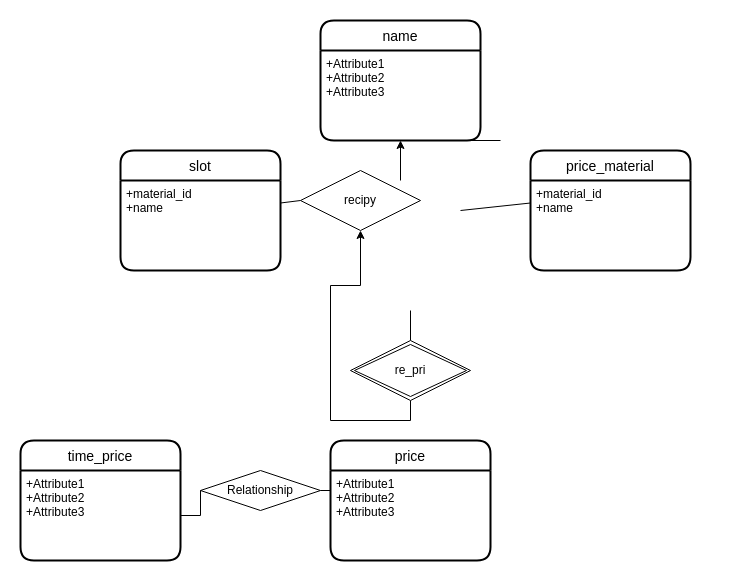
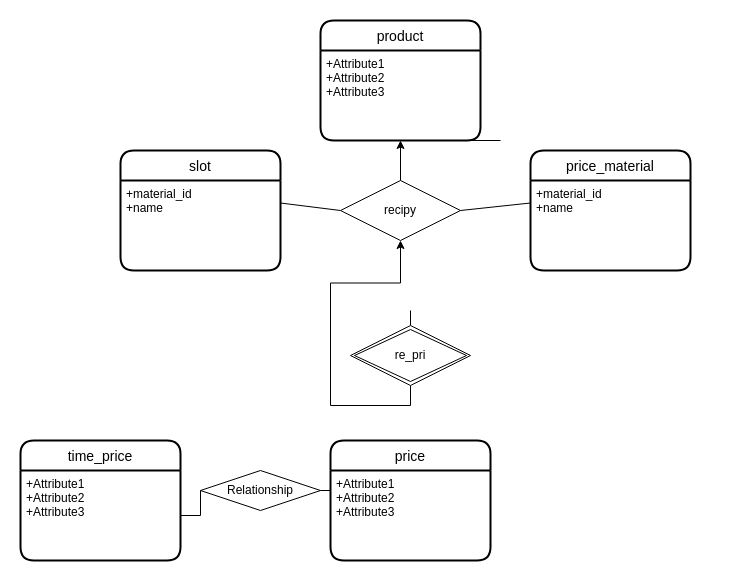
node "name": label "name" -> "product"
node "recipy": moved (361, 201) -> (401, 211)
node "re_pri": moved (411, 371) -> (411, 356)
